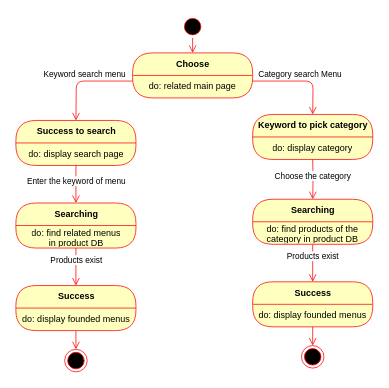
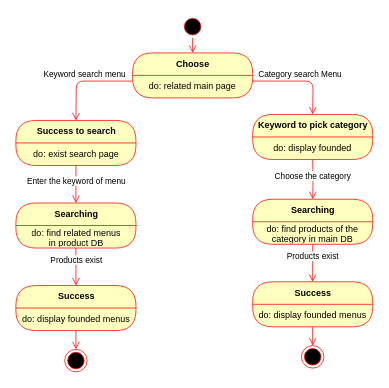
node "do: display category": label "do: display category" -> "do: display founded"
node "do: display search page": label "do: display search page" -> "do: exist search page"
node "do: find products of the category in product DB": label "do: find products of the category in product DB" -> "do: find products of the category in main DB"
